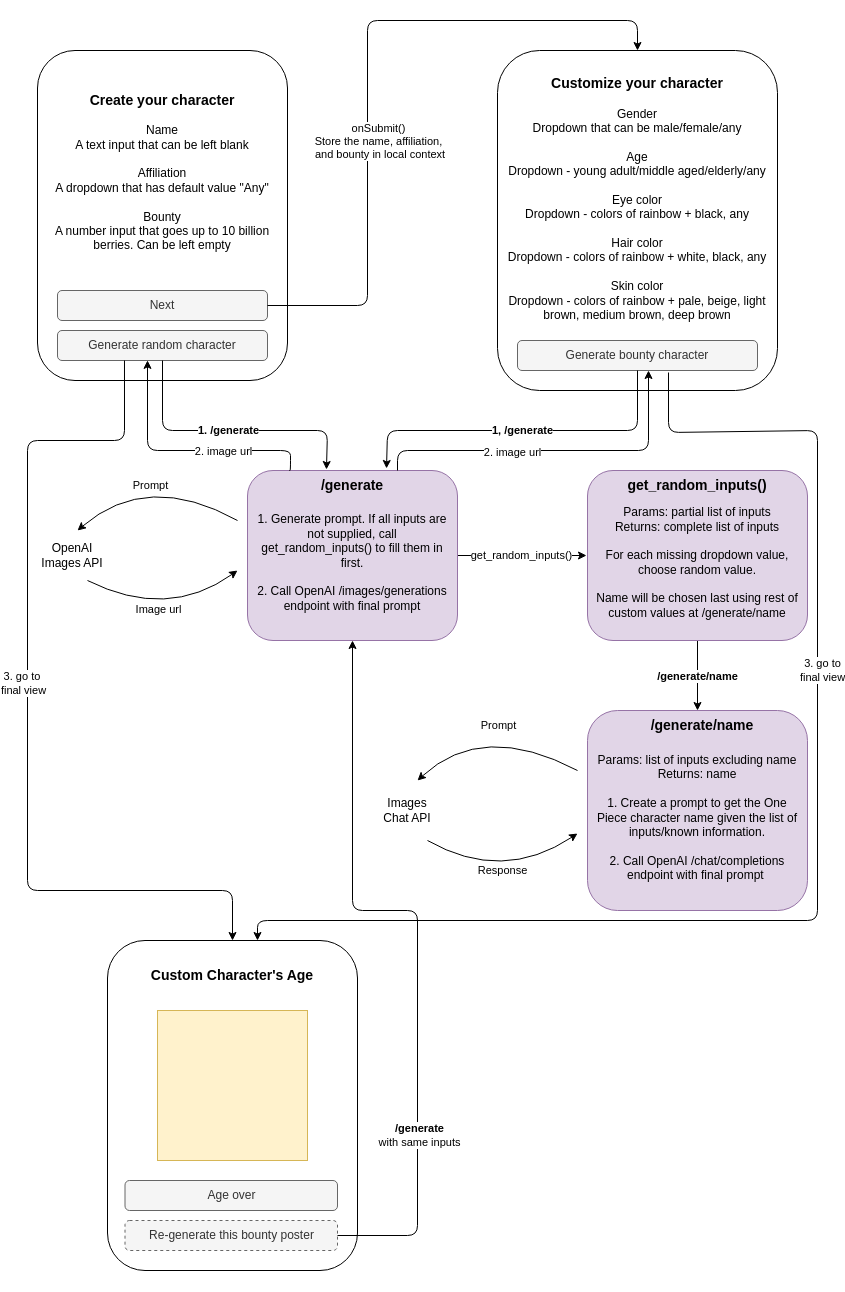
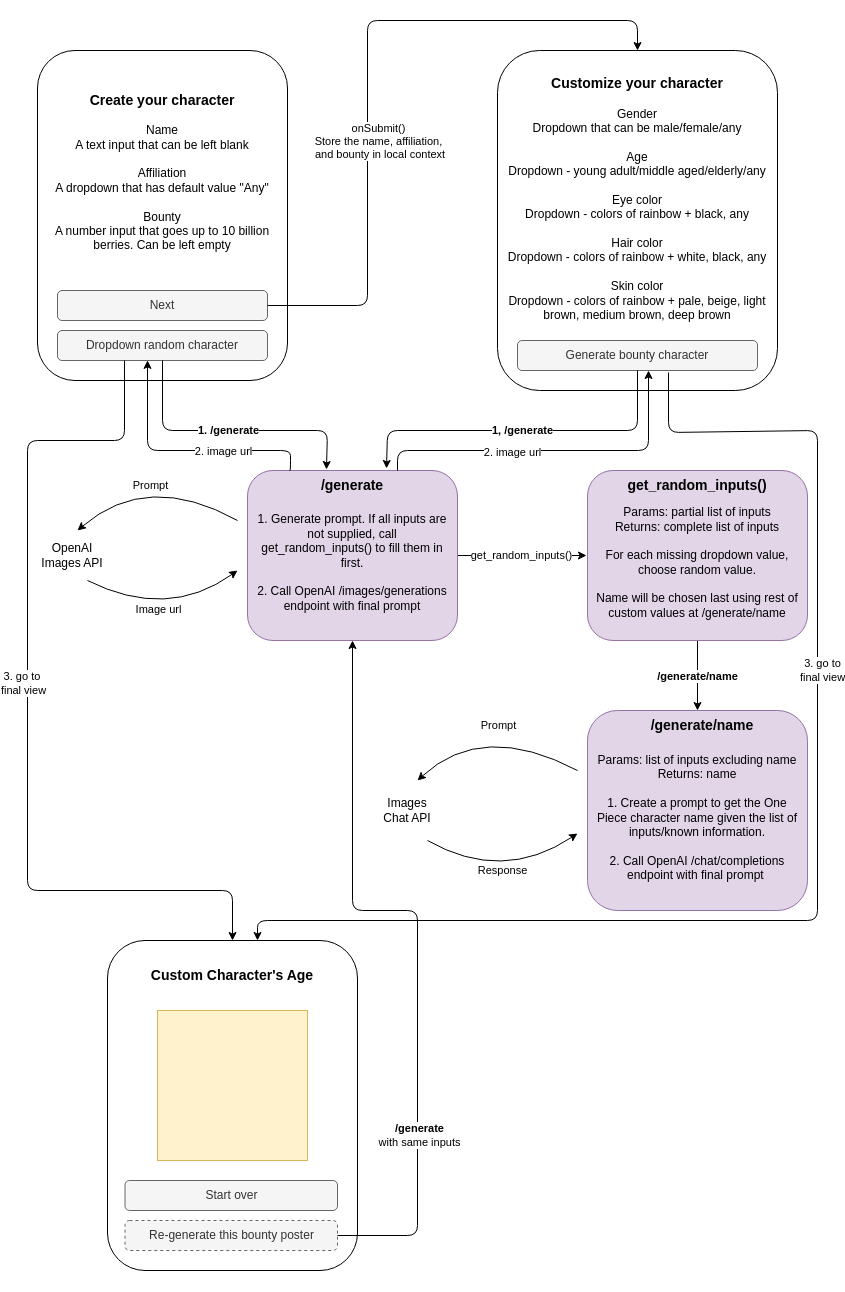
node "Generate random character": label "Generate random character" -> "Dropdown random character"
node "Age over": label "Age over" -> "Start over"
